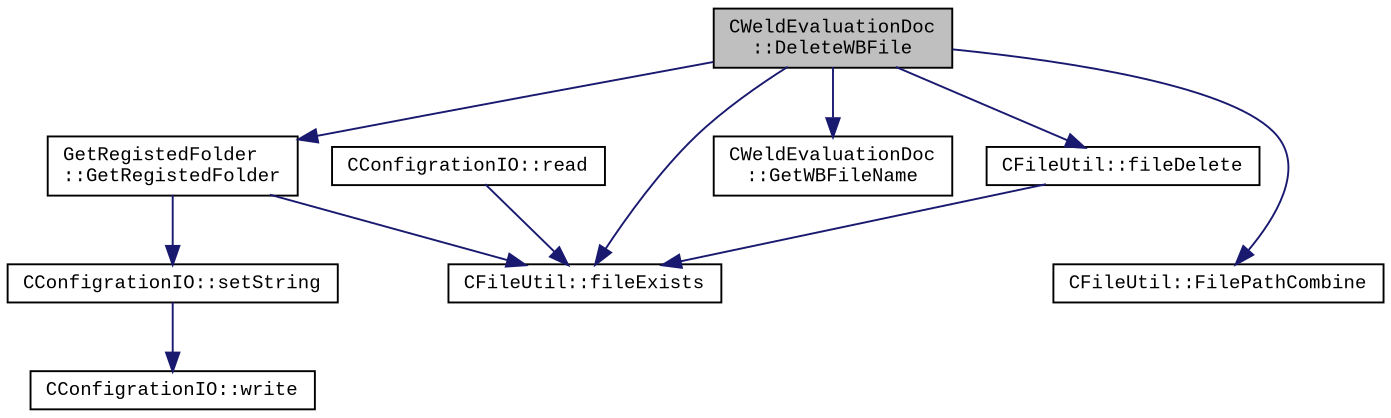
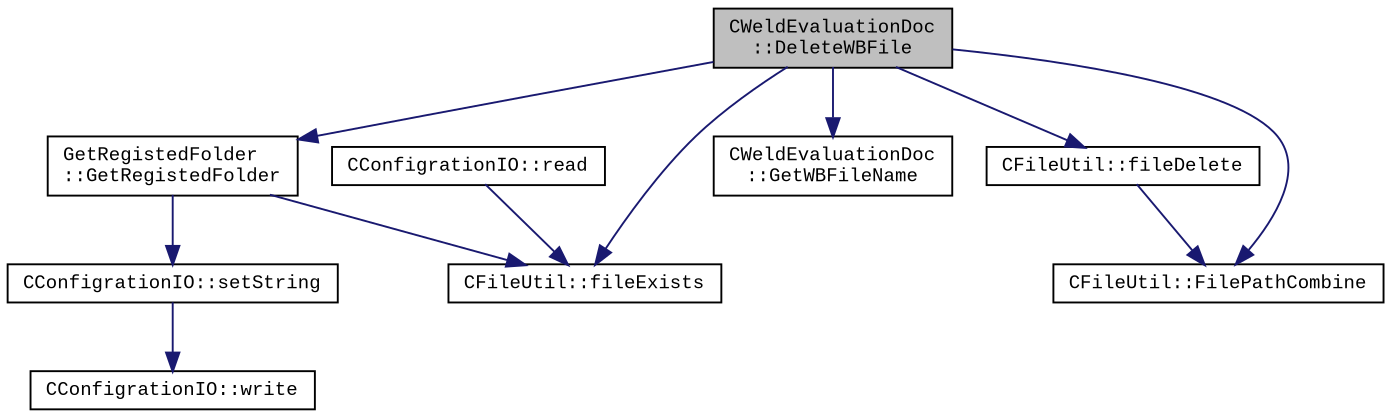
edge "CFileUtil::fileDelete" -> "CFileUtil::fileExists": now "CFileUtil::fileDelete" -> "CFileUtil::FilePathCombine"
